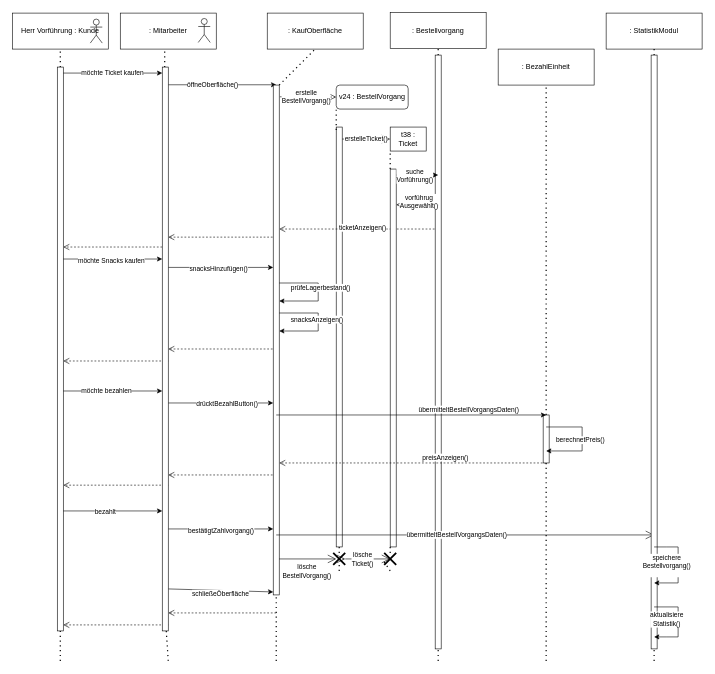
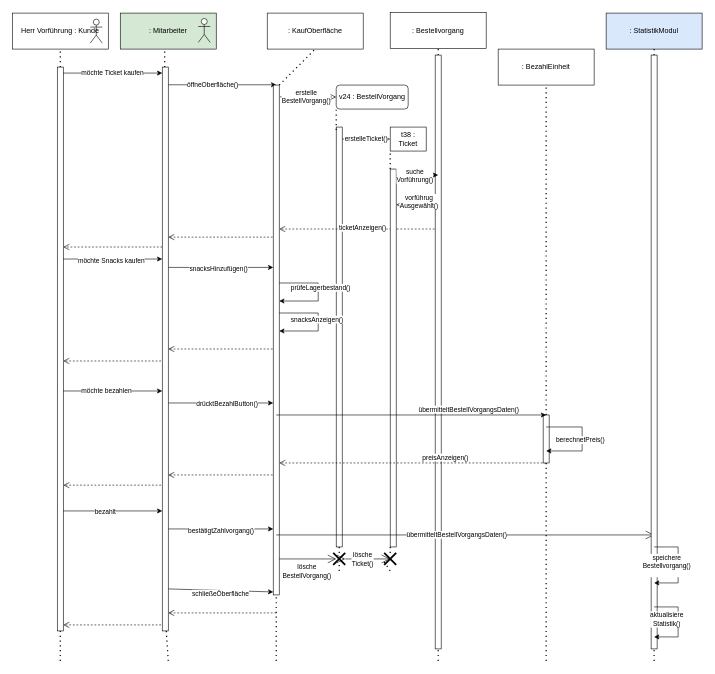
node ": Mitarbeiter": fillcolor #ffffff -> #d5e8d4
node ": StatistikModul": fillcolor #ffffff -> #dae8fc
